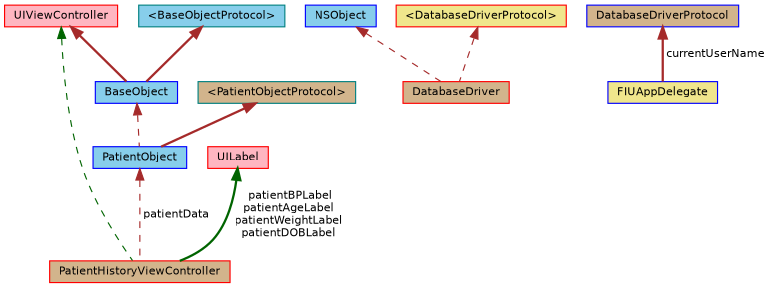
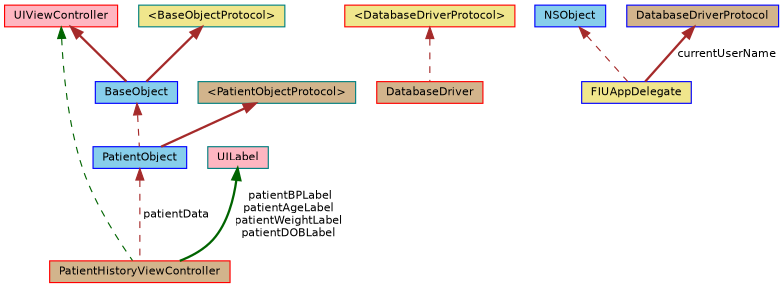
node "<BaseObjectProtocol>": fillcolor skyblue -> khaki
edge "DatabaseDriver" -> "NSObject": now "FIUAppDelegate" -> "NSObject"
node "UILabel": color red -> teal
